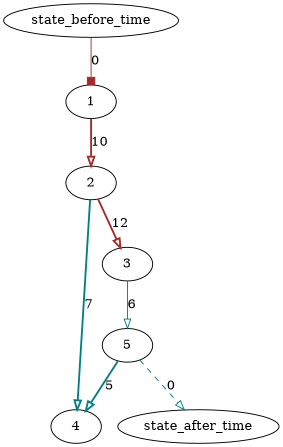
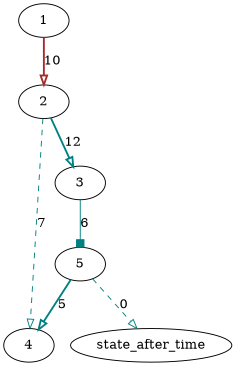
node "state_before_time": removed
edge "2" -> "3": color brown -> teal
edge "2" -> "4": style bold -> dashed
edge "3" -> "5": arrowhead onormal -> box
